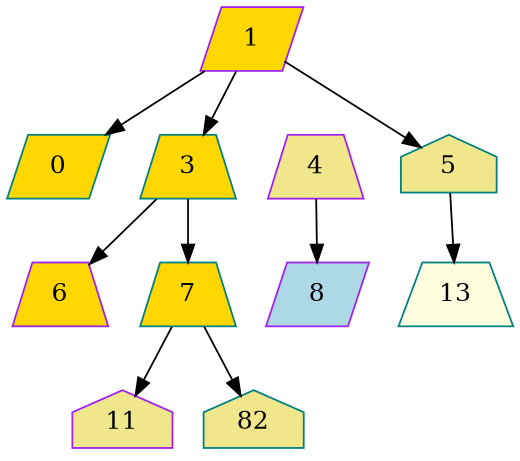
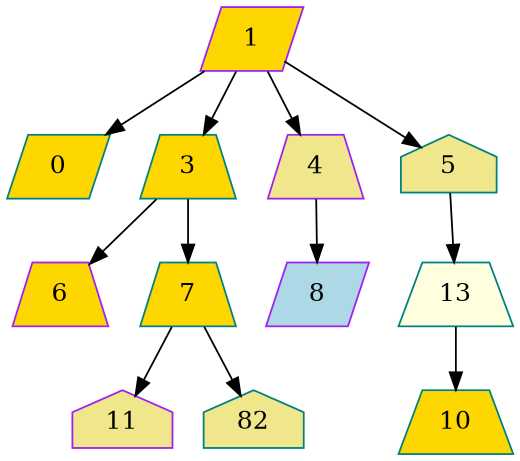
edge "1" -> "4": added
node "10": added
